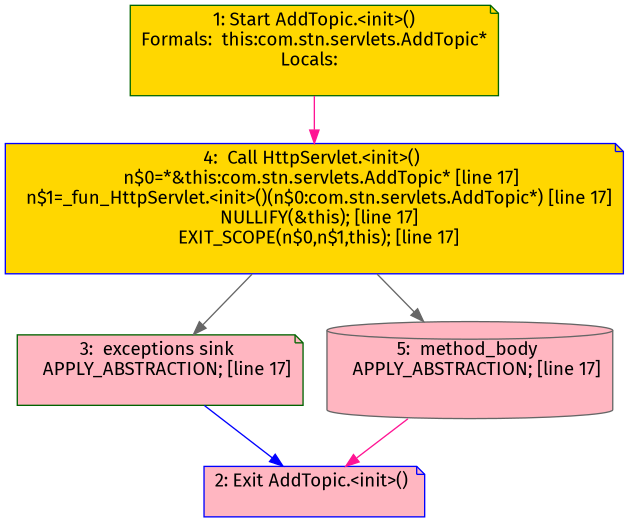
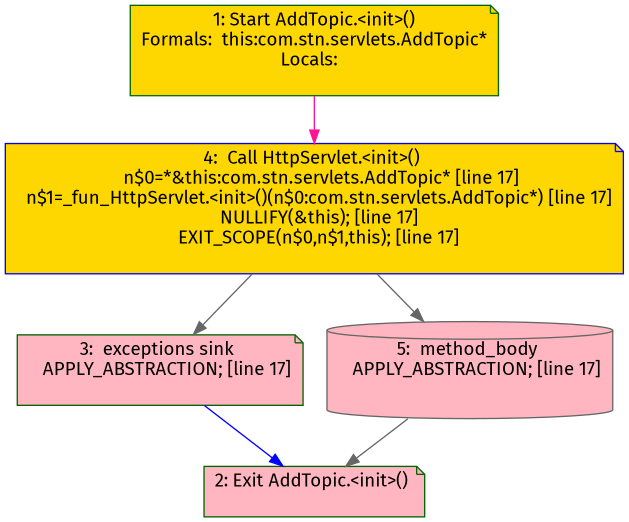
edge "5:  method_body APPLY_ABSTRACTION; [line 17]" -> "2: Exit AddTopic.<init>()": color deeppink -> gray40
node "2: Exit AddTopic.<init>()": color blue -> darkgreen
